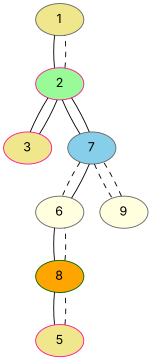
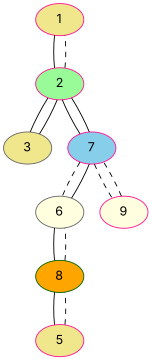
node "1": color gray40 -> deeppink
node "3": color deeppink -> gray40
node "7": color gray40 -> deeppink
node "9": color gray40 -> deeppink
